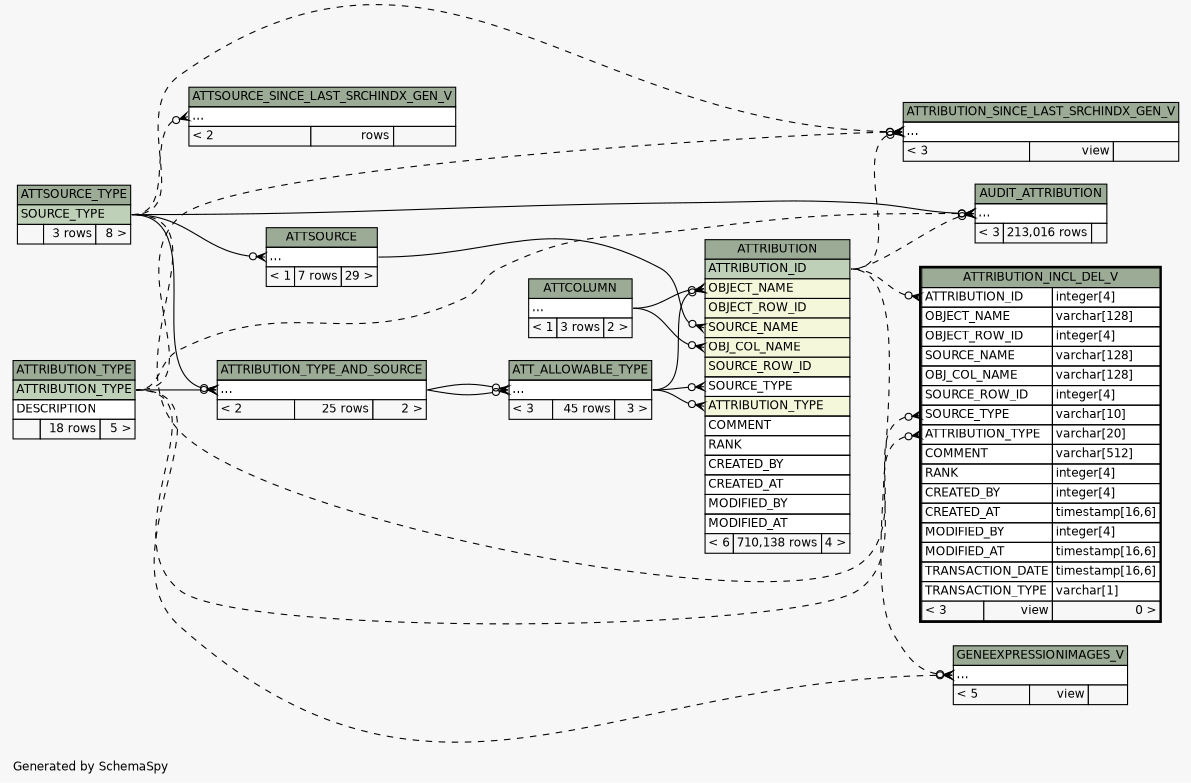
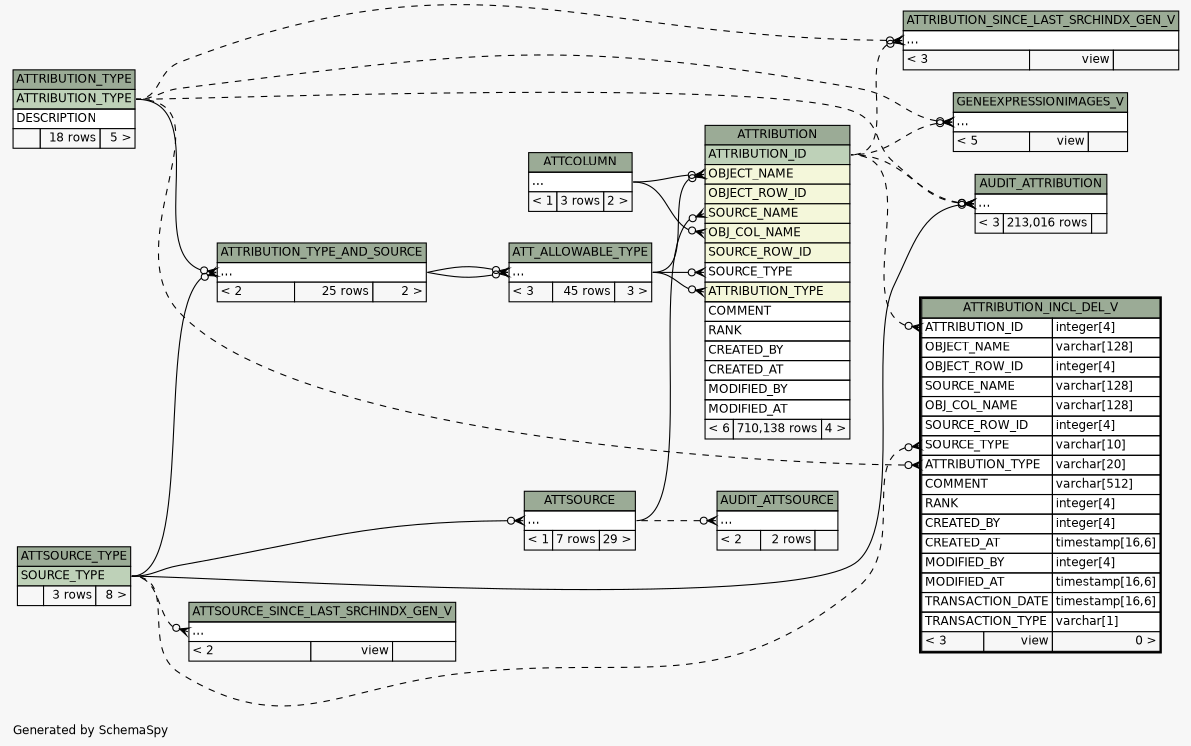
edge "ATTSOURCE_TYPE" -> "ATTRIBUTION_SINCE_LAST_SRCHINDX_GEN_V": removed
node "ATTSOURCE_SINCE_LAST_SRCHINDX_GEN_V": text "rows" -> "view"
node "AUDIT_ATTSOURCE": added
